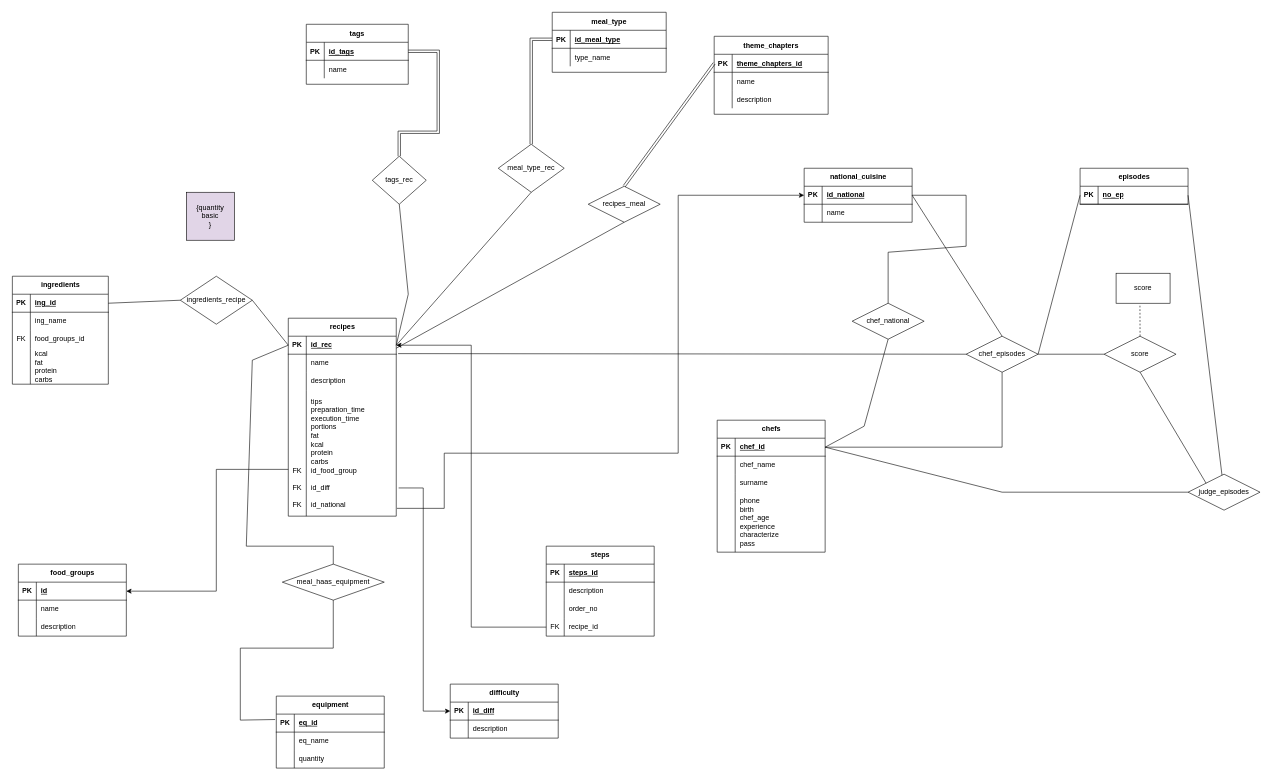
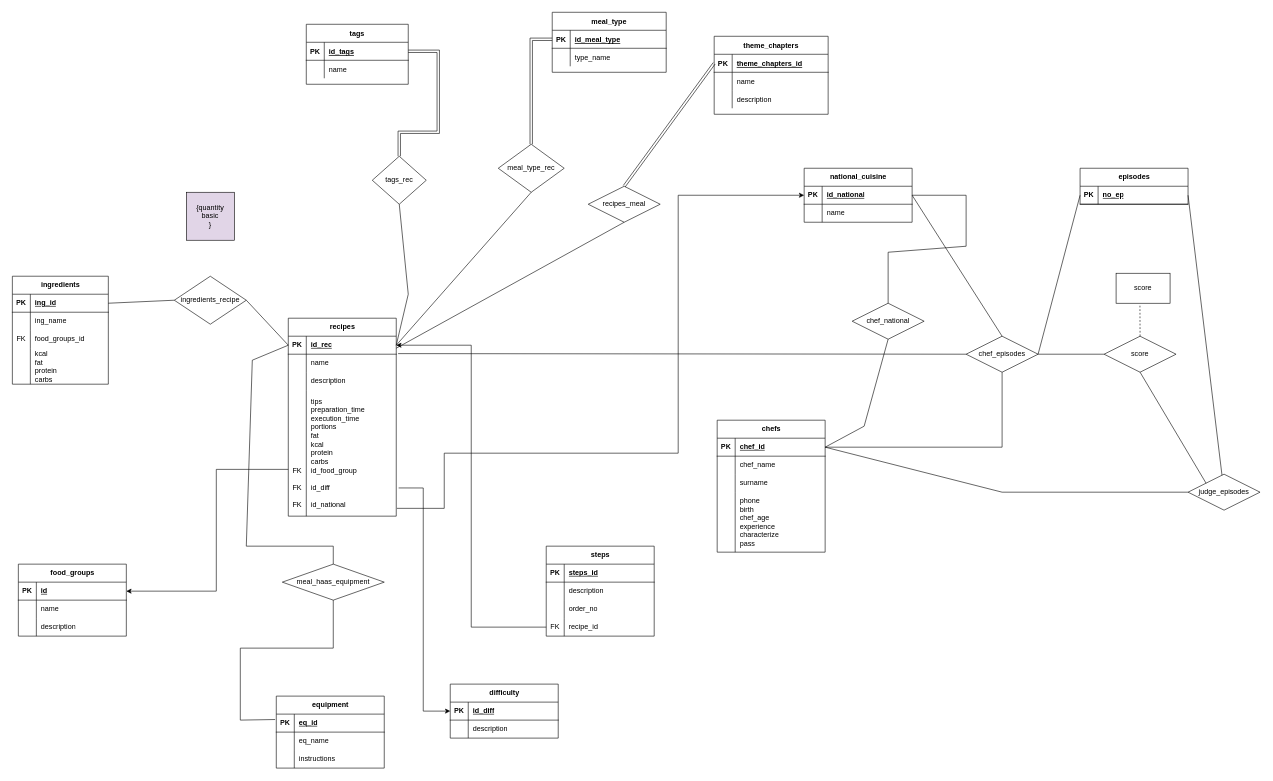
node "ingredients_recipe": moved (216, 300) -> (210, 300)
node "quantity": label "quantity" -> "instructions"
